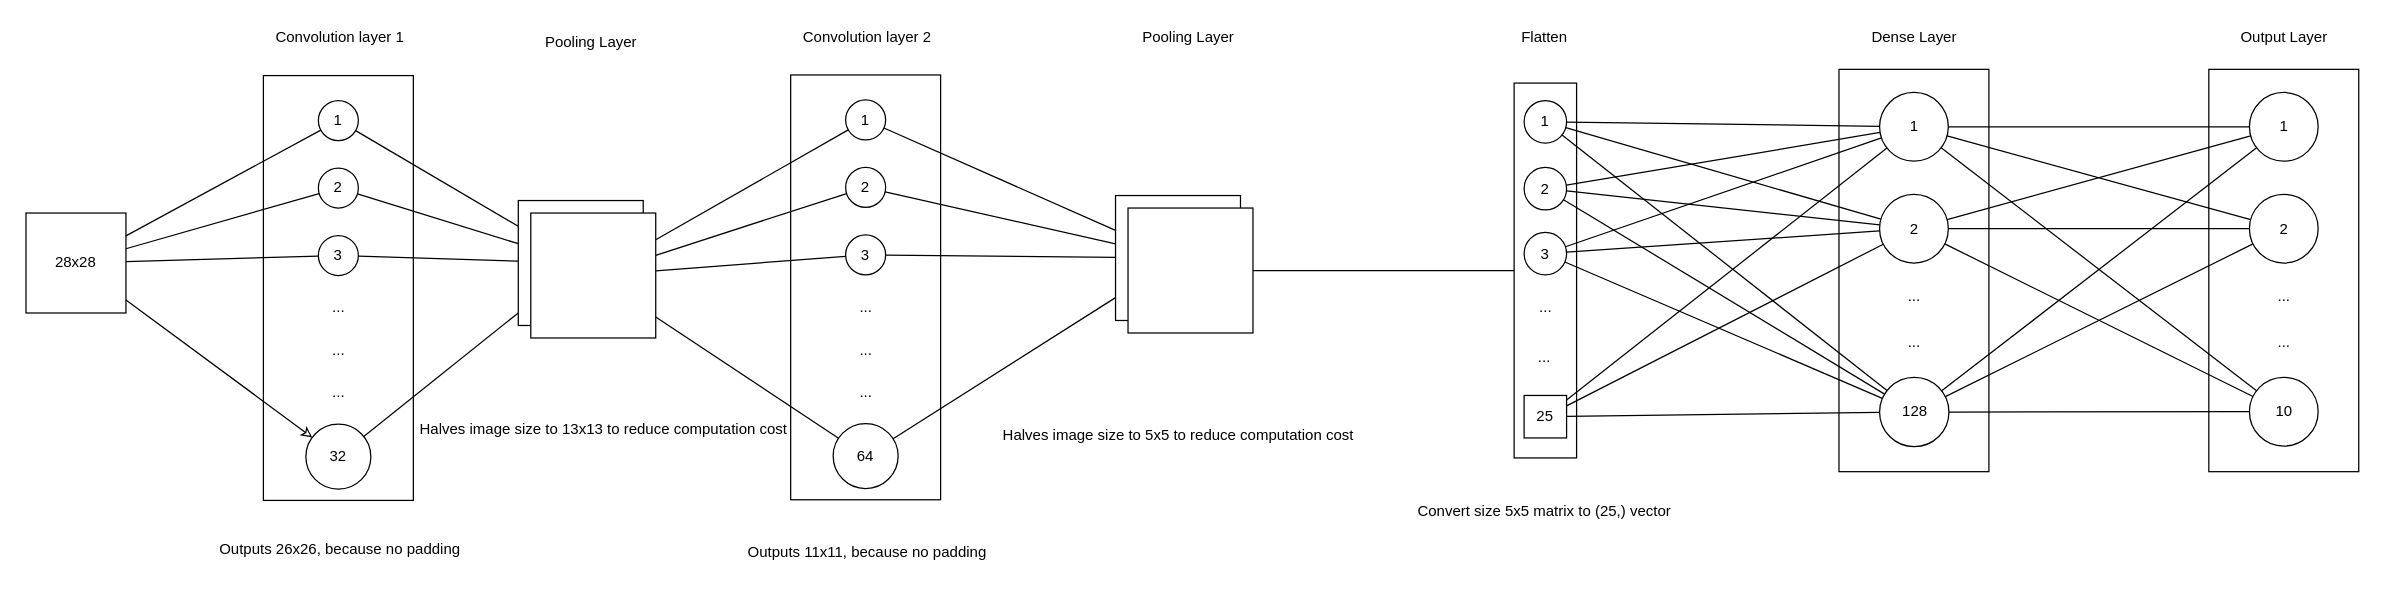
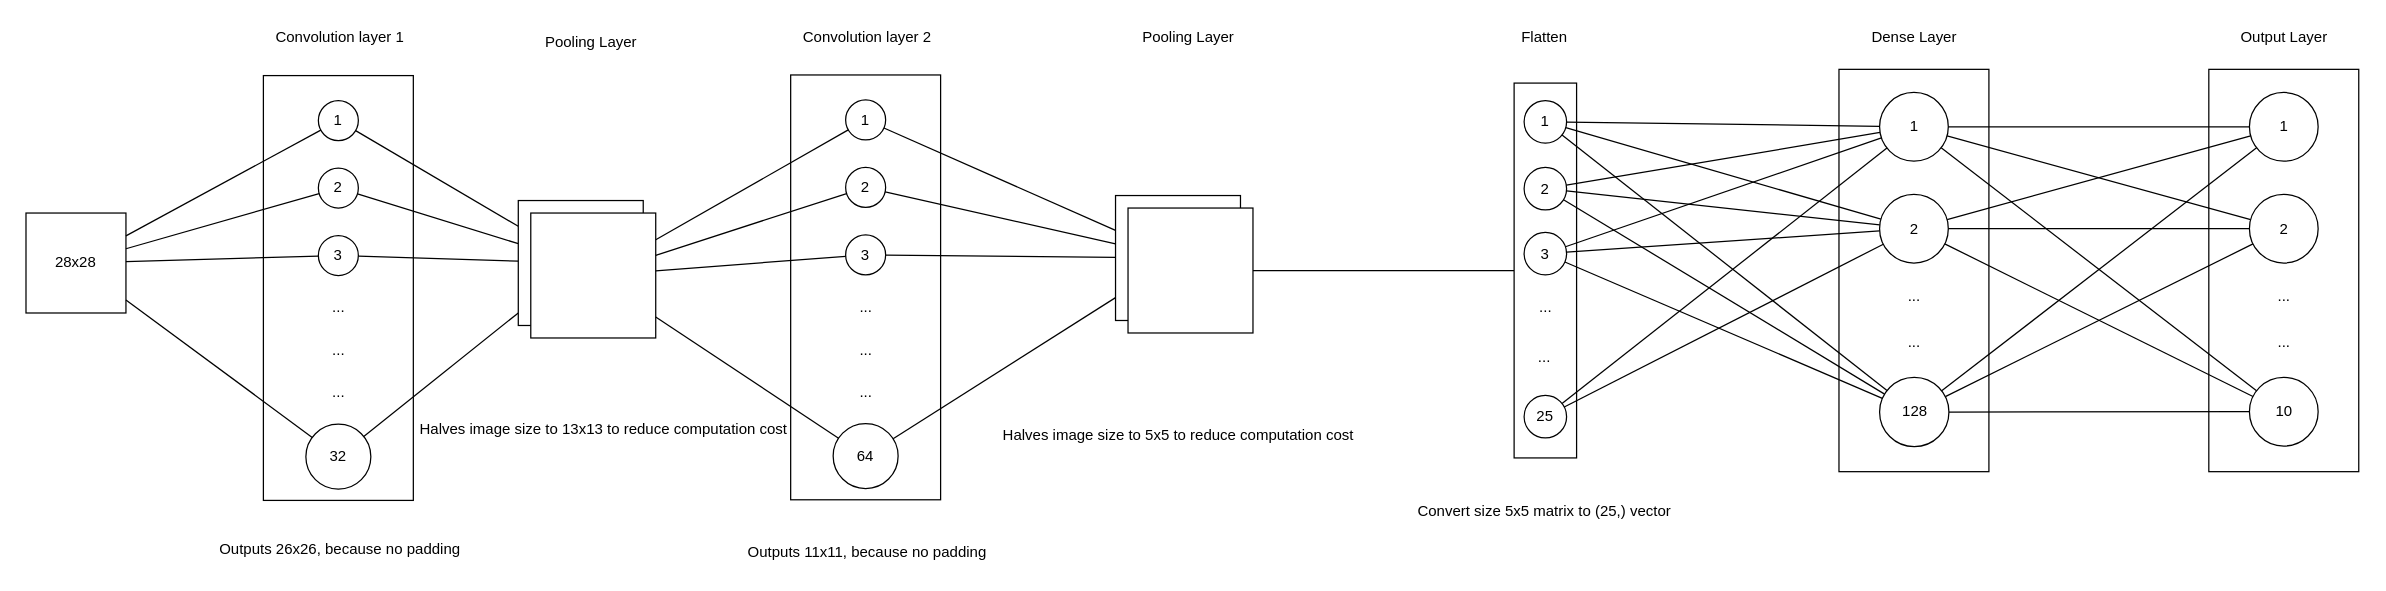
edge "128" -- "25": removed
node "25": shape rectangle -> ellipse
edge "28x28" -> "32": arrowhead classic -> none
